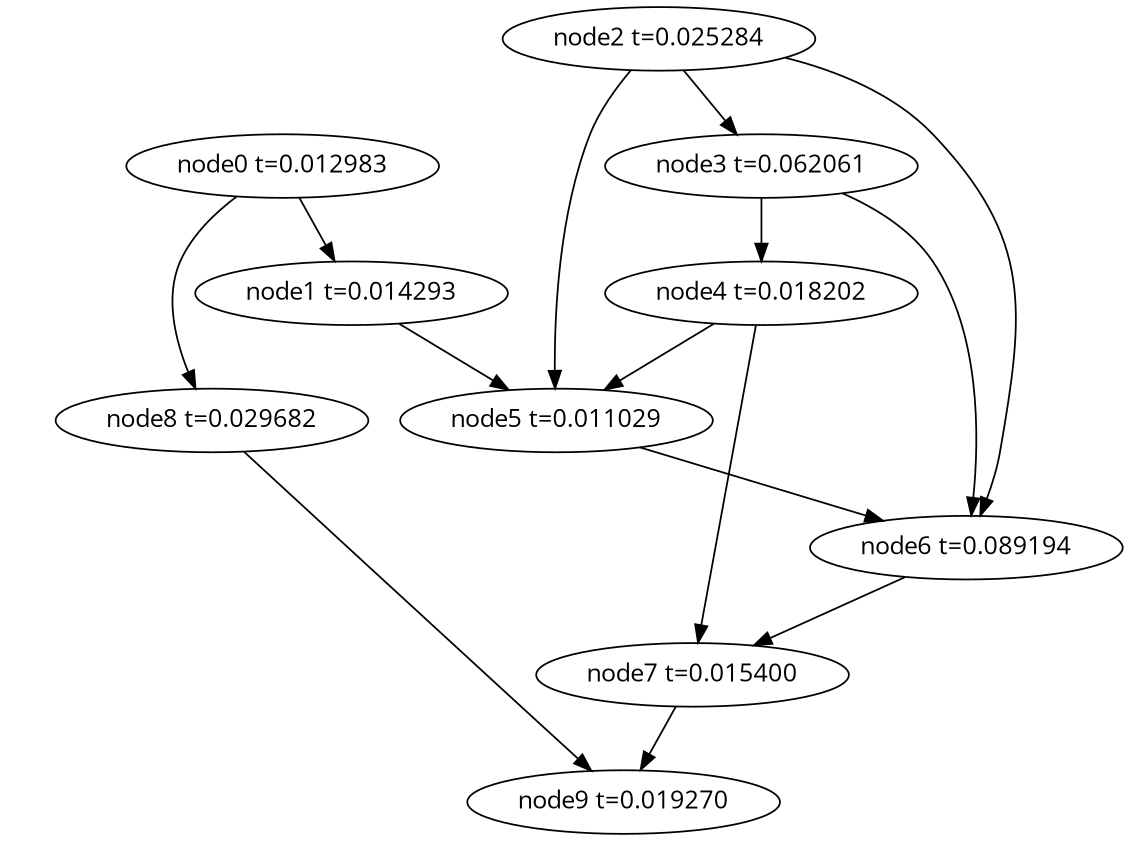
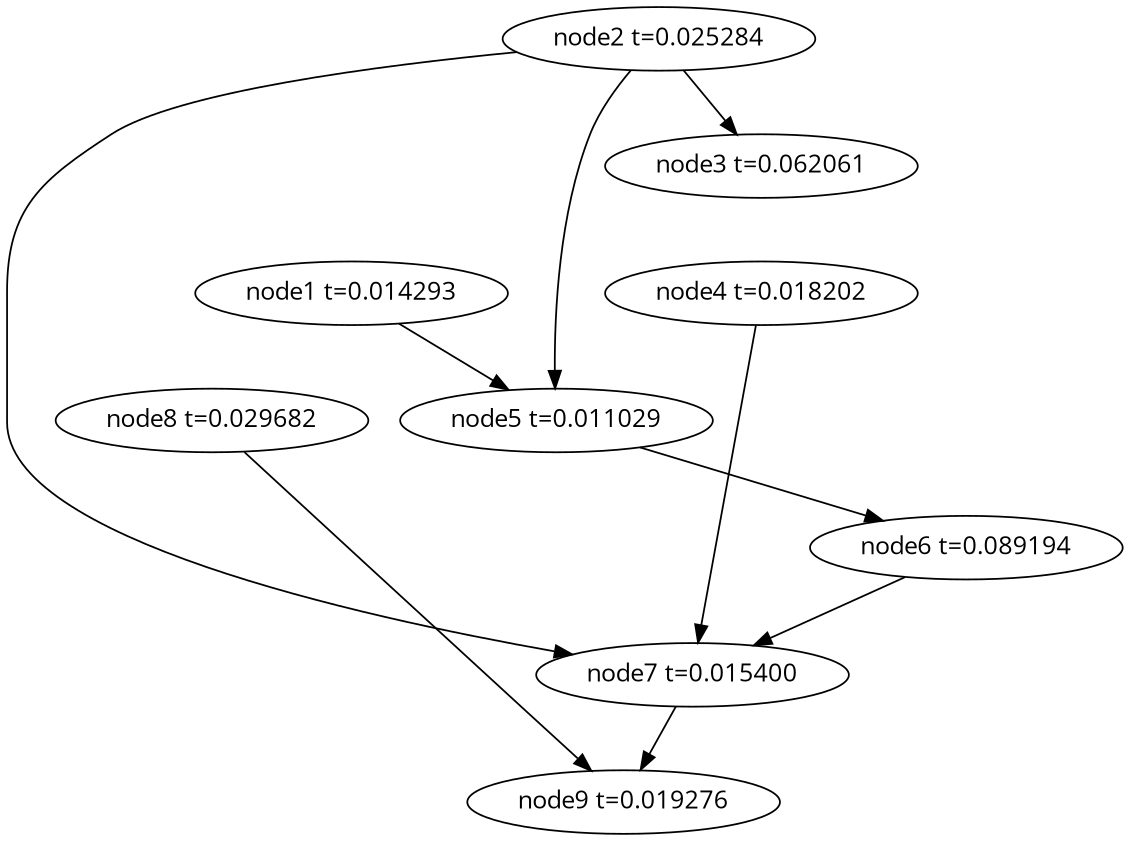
node "node0 t=0.012983": removed
edge "node3 t=0.062061" -> "node4 t=0.018202": removed
edge "node2 t=0.025284" -> "node6 t=0.089194": now "node2 t=0.025284" -> "node7 t=0.015400"
edge "node3 t=0.062061" -> "node6 t=0.089194": removed
edge "node4 t=0.018202" -> "node5 t=0.011029": removed
node "node9 t=0.019270": label "node9 t=0.019270" -> "node9 t=0.019276"
